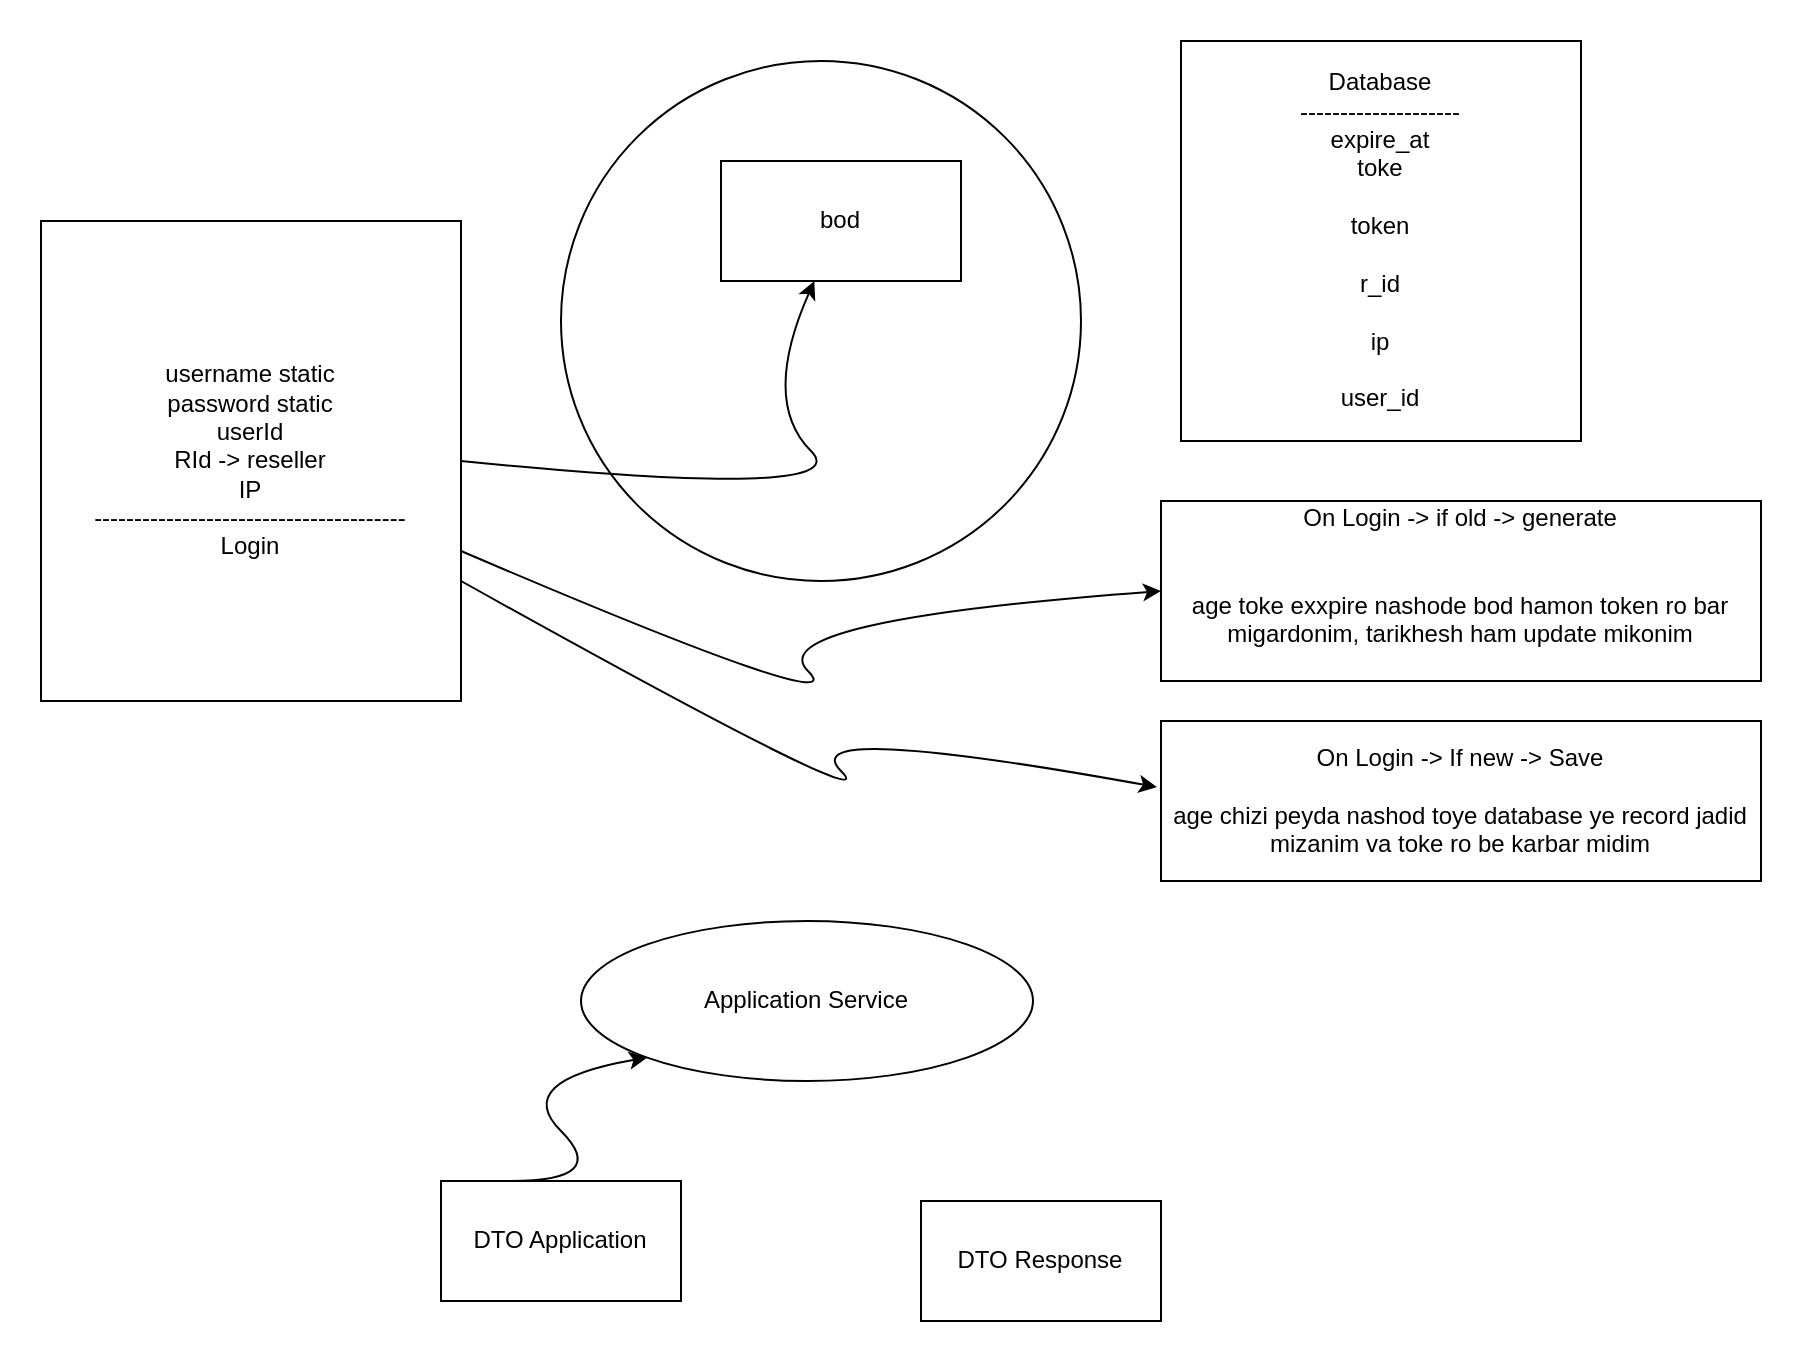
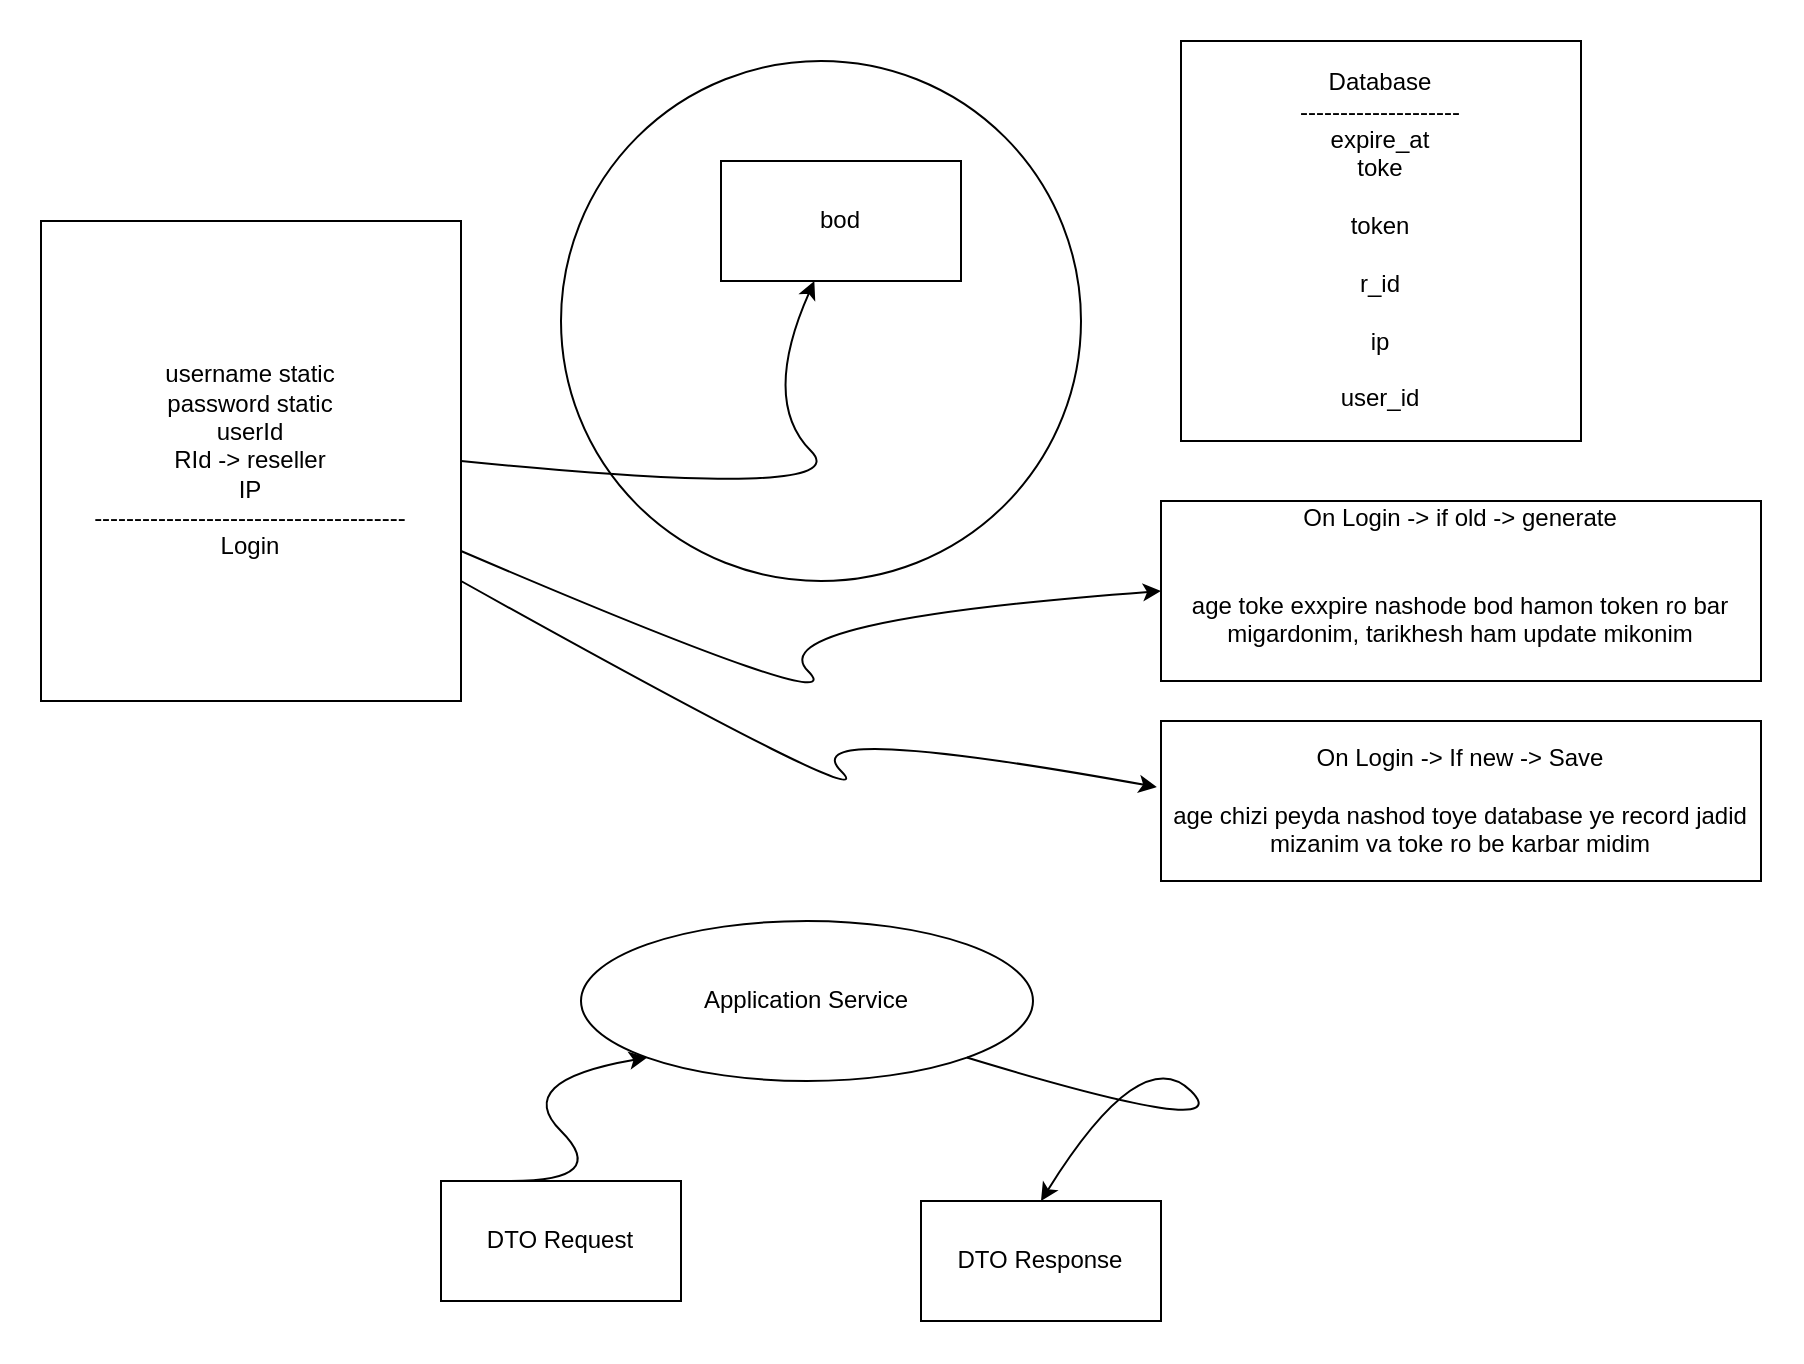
edge "Application Service" -> "DTO Response": added
node "DTO Application": label "DTO Application" -> "DTO Request"
